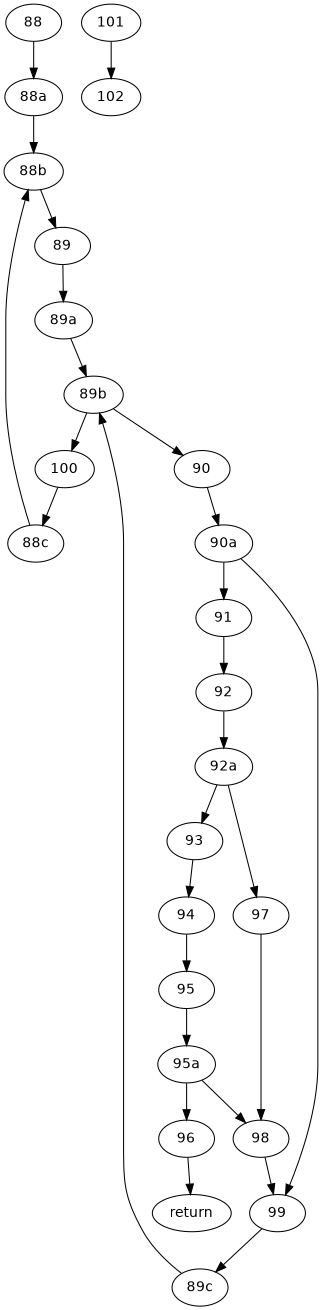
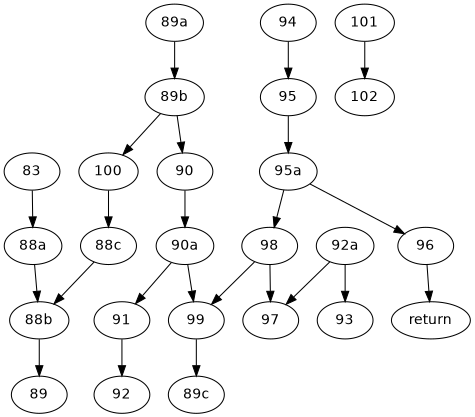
node "88": label "88" -> "83"
edge "89" -> "89a": removed
edge "92" -> "92a": removed
edge "89c" -> "89b": removed
edge "93" -> "94": removed
edge "97" -> "98": reversed
